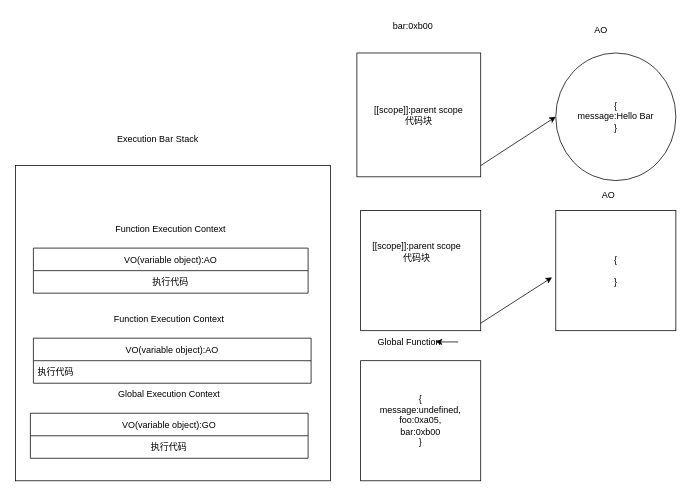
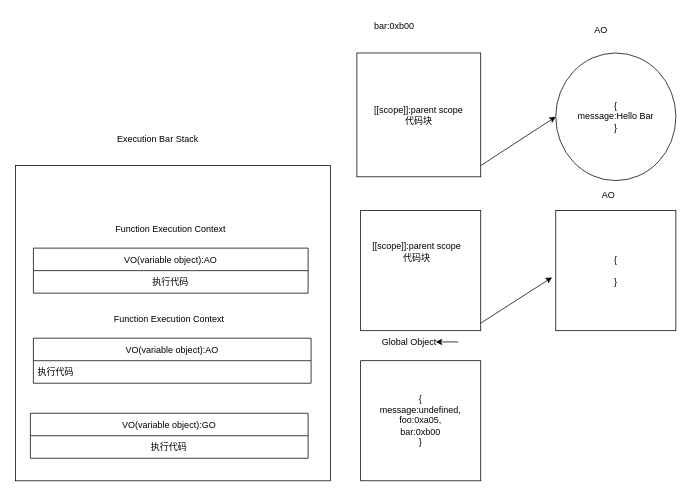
node "bar:0xb00": moved (413, 27) -> (394, 27)
node "Global Function": label "Global Function" -> "Global Object"
node "Global Execution Context": removed
